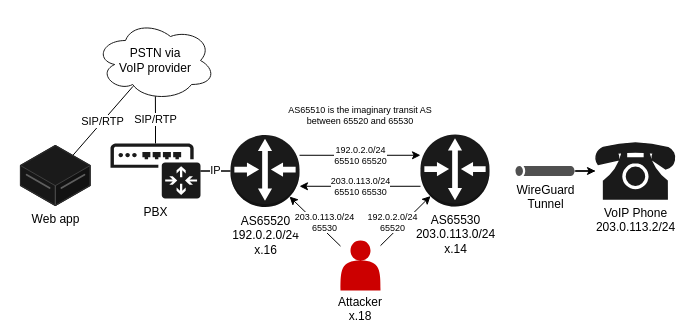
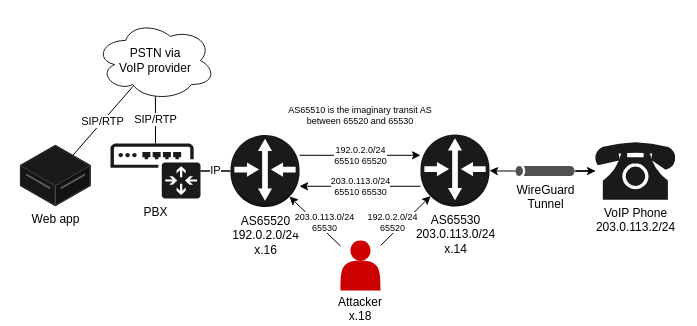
edge "WireGuard Tunnel" -> "AS65530 203.0.113.0/24 x.14": added
